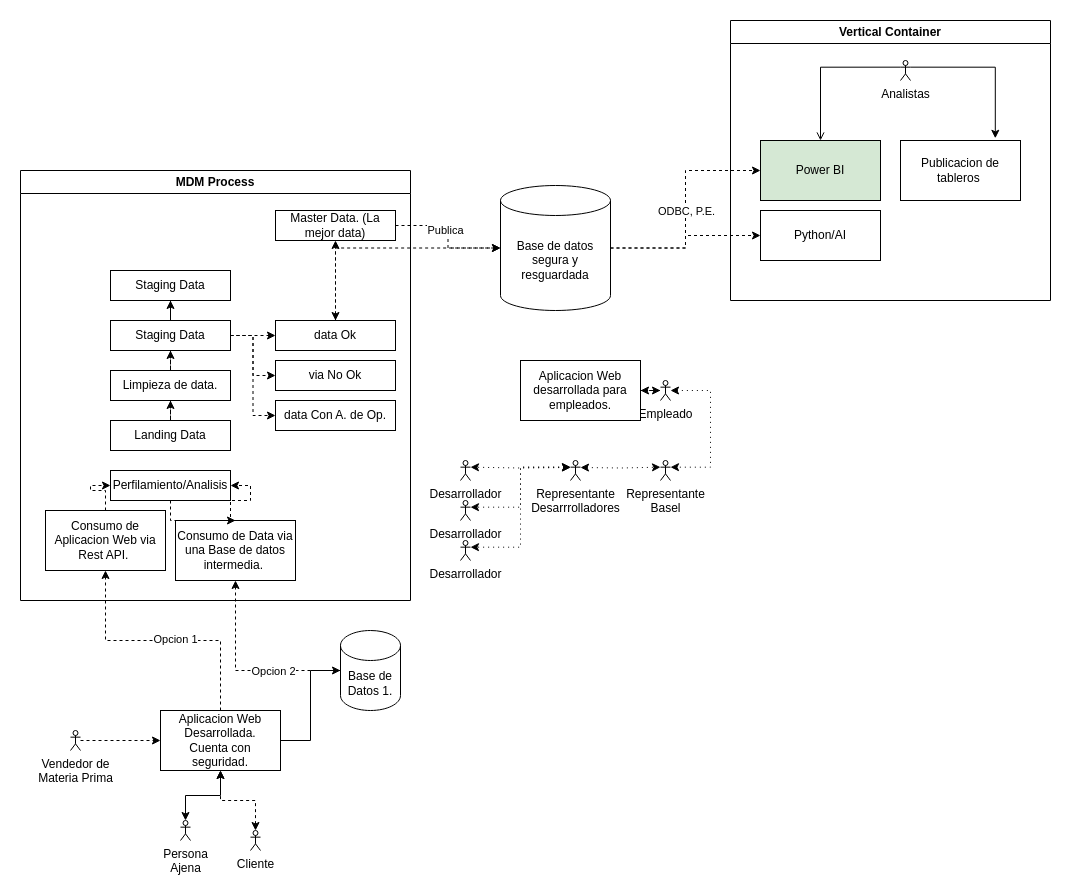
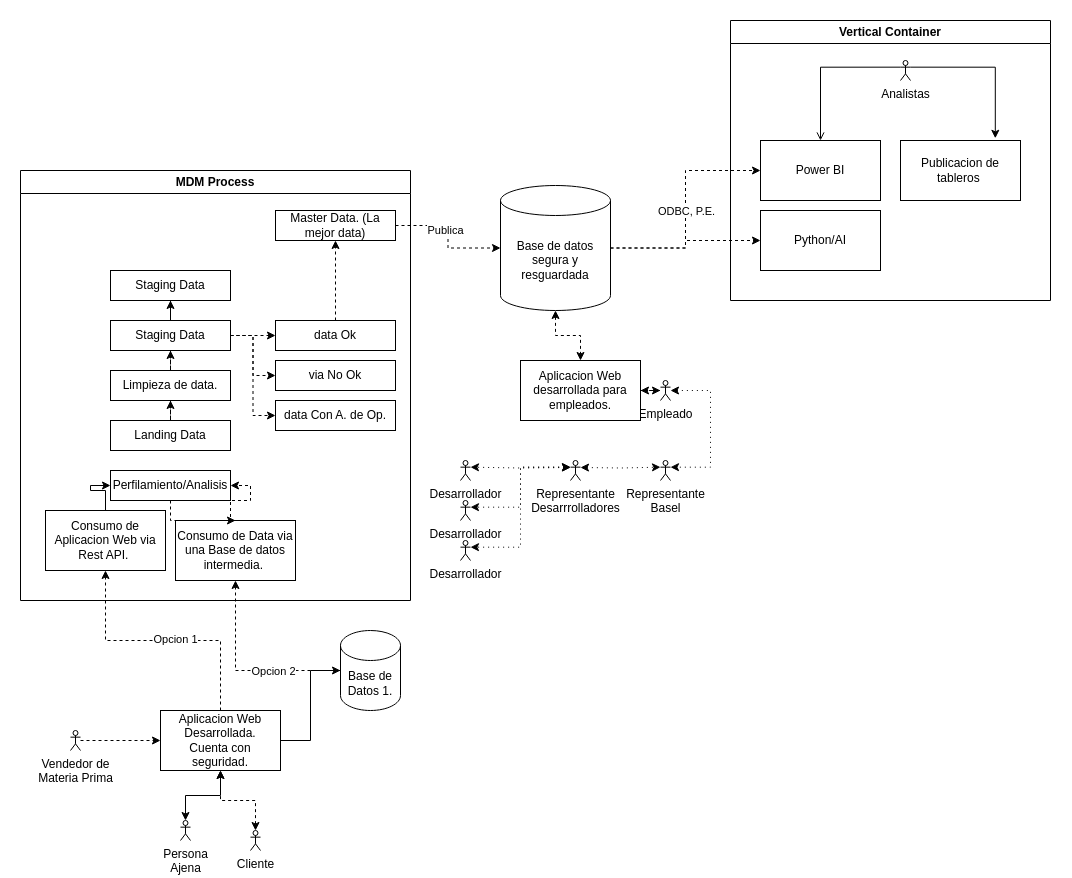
node "Power BI": fillcolor #d5e8d4 -> #ffffff
node "Python/AI": size 120x50 -> 120x60
edge "Base de datos segura y resguardada" -- "data Ok": now "Base de datos segura y resguardada" -- "Aplicacion Web desarrollada para empleados."
edge "Consumo de Aplicacion Web via Rest API." -> "Perfilamiento/Analisis": style dashed -> solid
